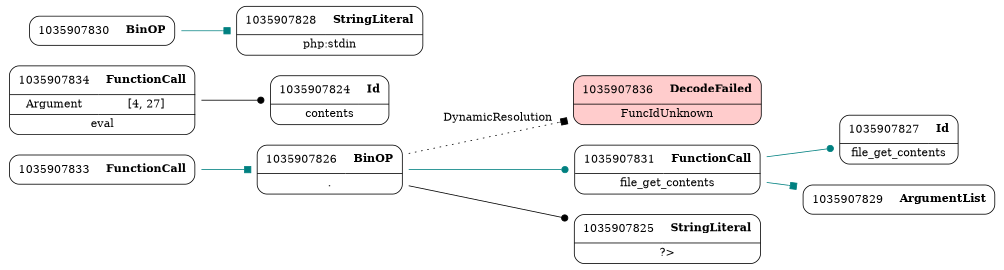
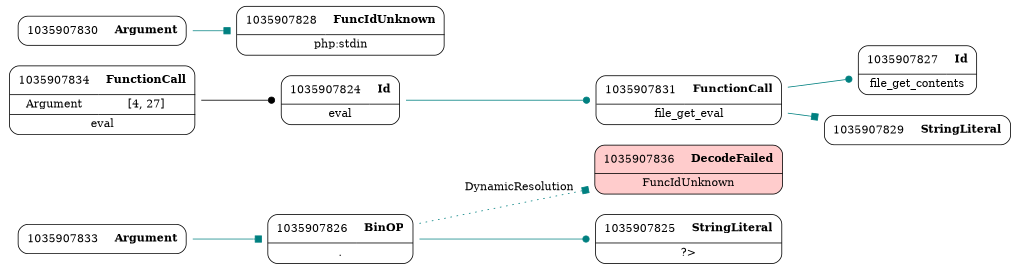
node "1035907828": text "StringLiteral" -> "FuncIdUnknown"
node "1035907830": text "BinOP" -> "Argument"
node "1035907824": text "contents" -> "eval"
edge "1035907826" -> "1035907836": color black -> teal
node "1035907833": text "FunctionCall" -> "Argument"
edge "1035907826" -> "1035907831": now "1035907824" -> "1035907831"
node "1035907831": text "file_get_contents" -> "file_get_eval"
node "1035907829": text "ArgumentList" -> "StringLiteral"
edge "1035907826" -> "1035907825": color black -> teal
